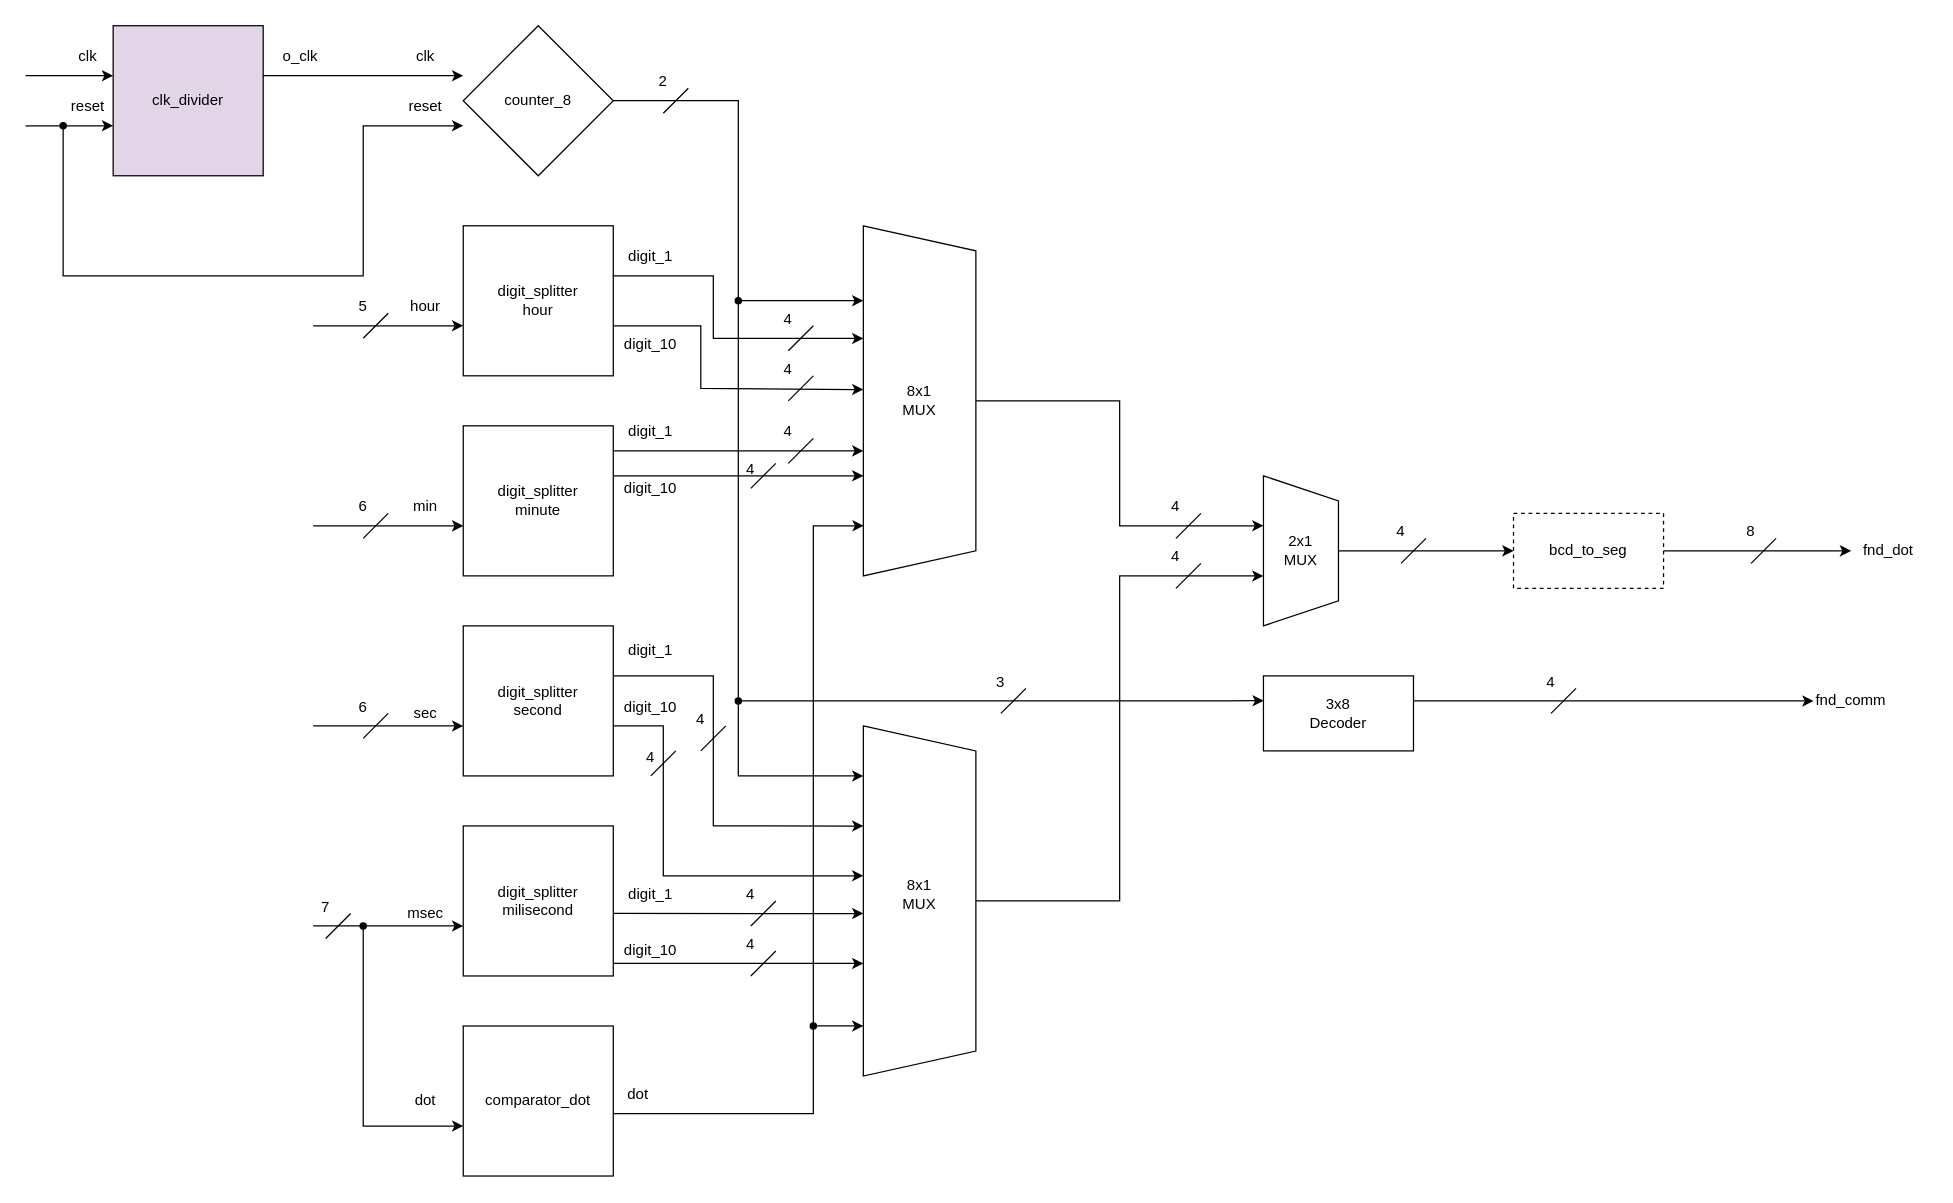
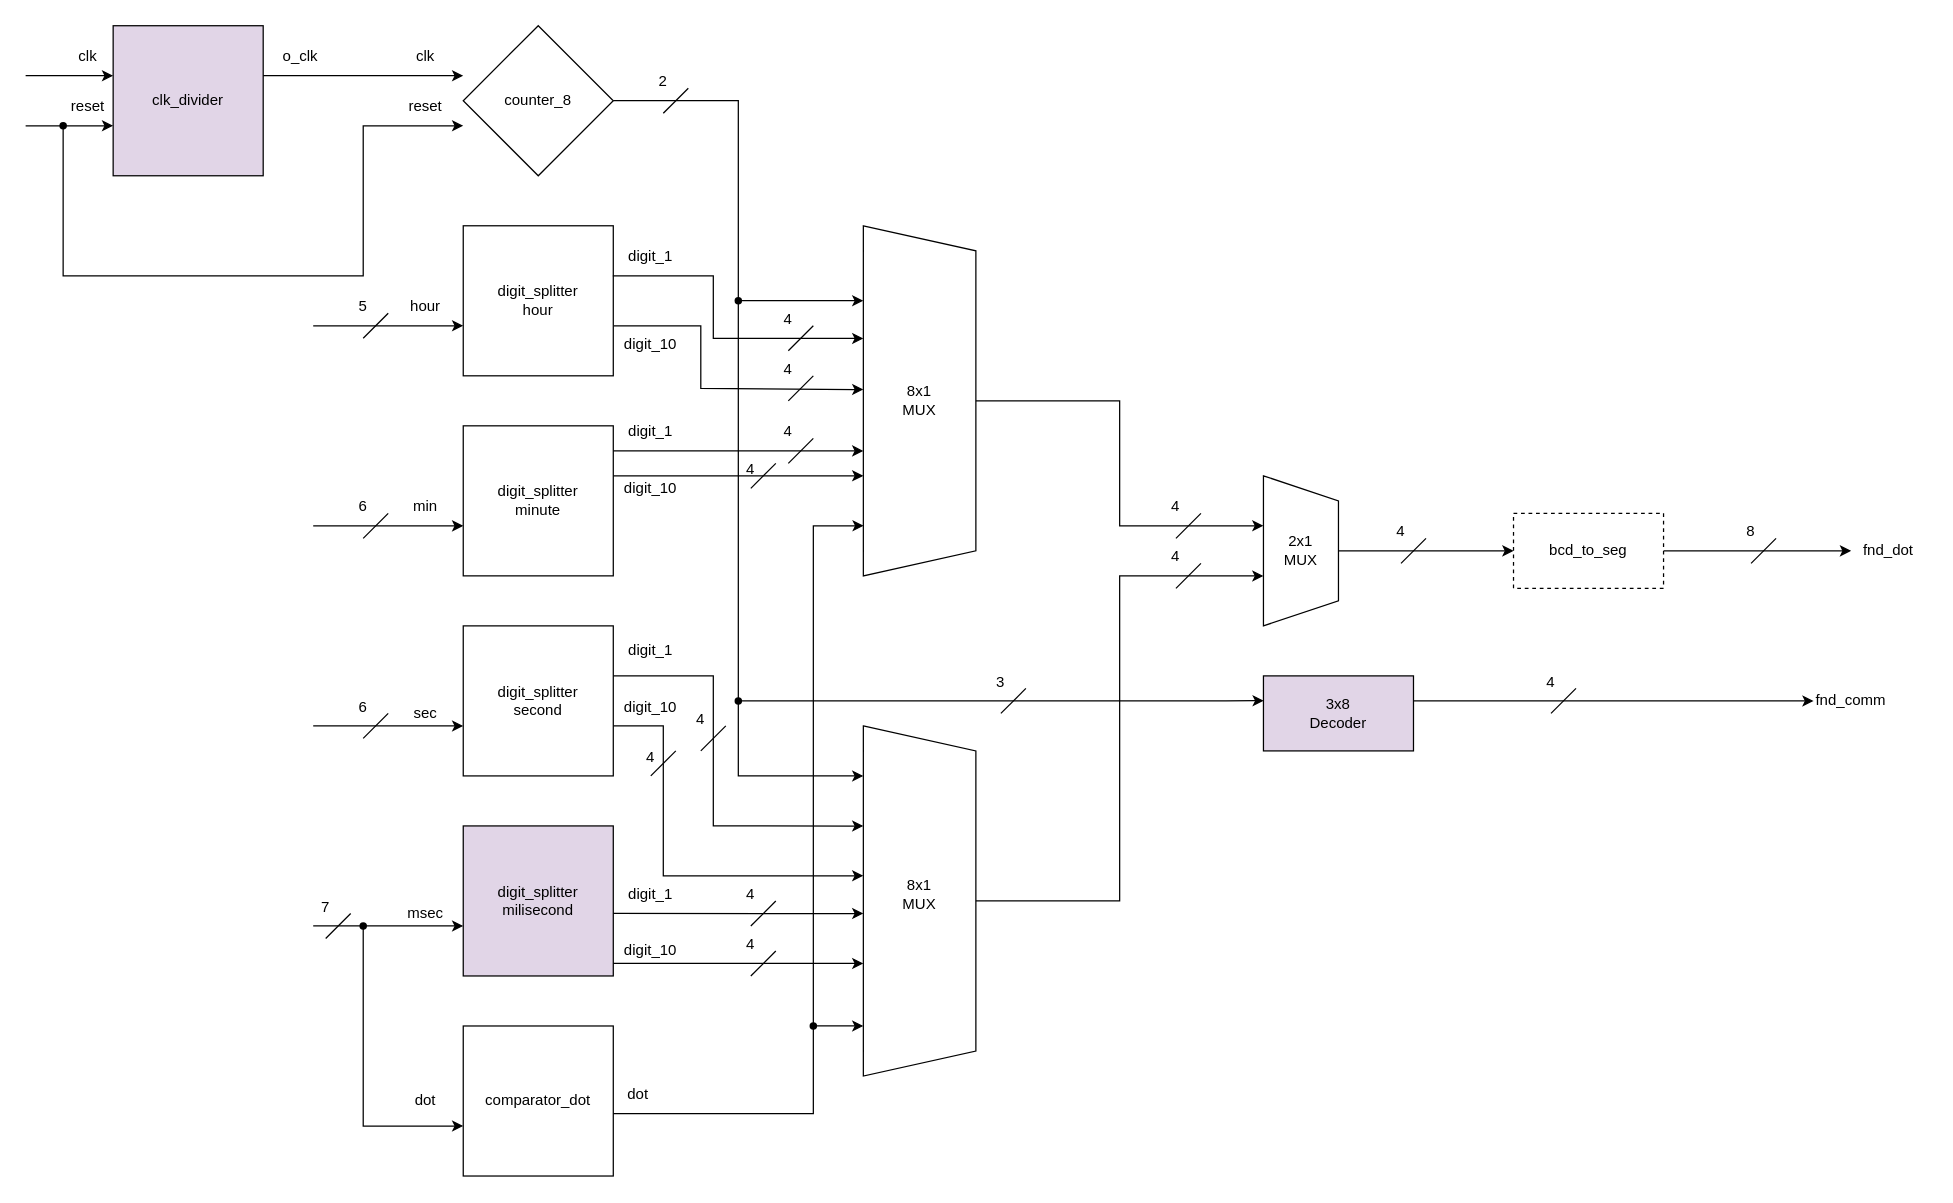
node "3x8 Decoder": fillcolor #ffffff -> #e1d5e7
node "digit_splitter milisecond": fillcolor #ffffff -> #e1d5e7
